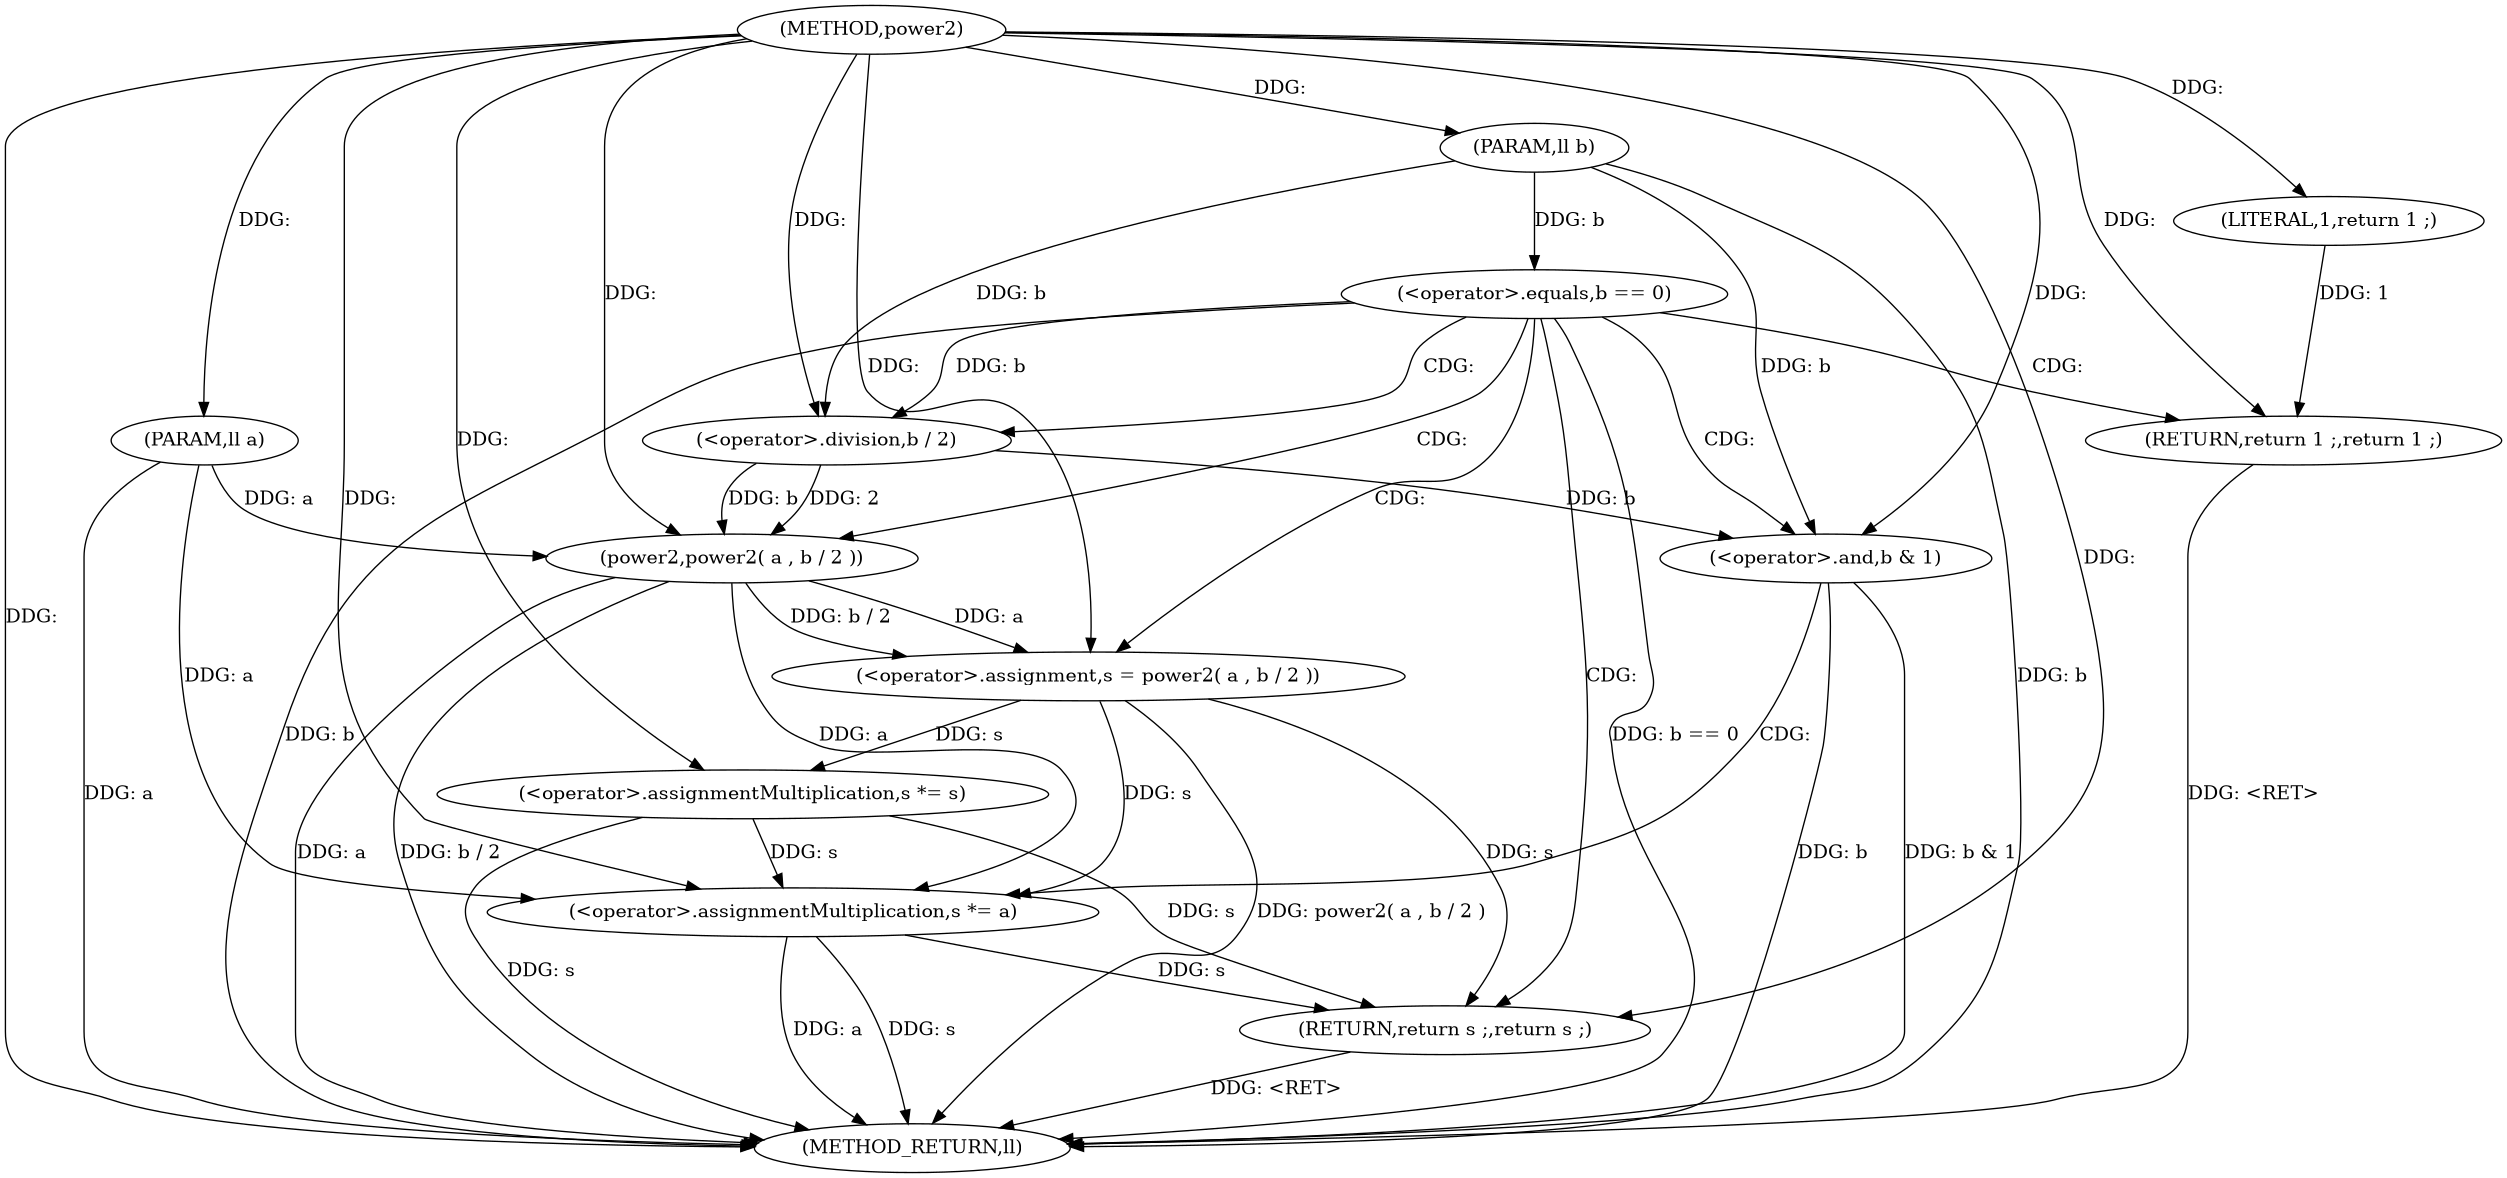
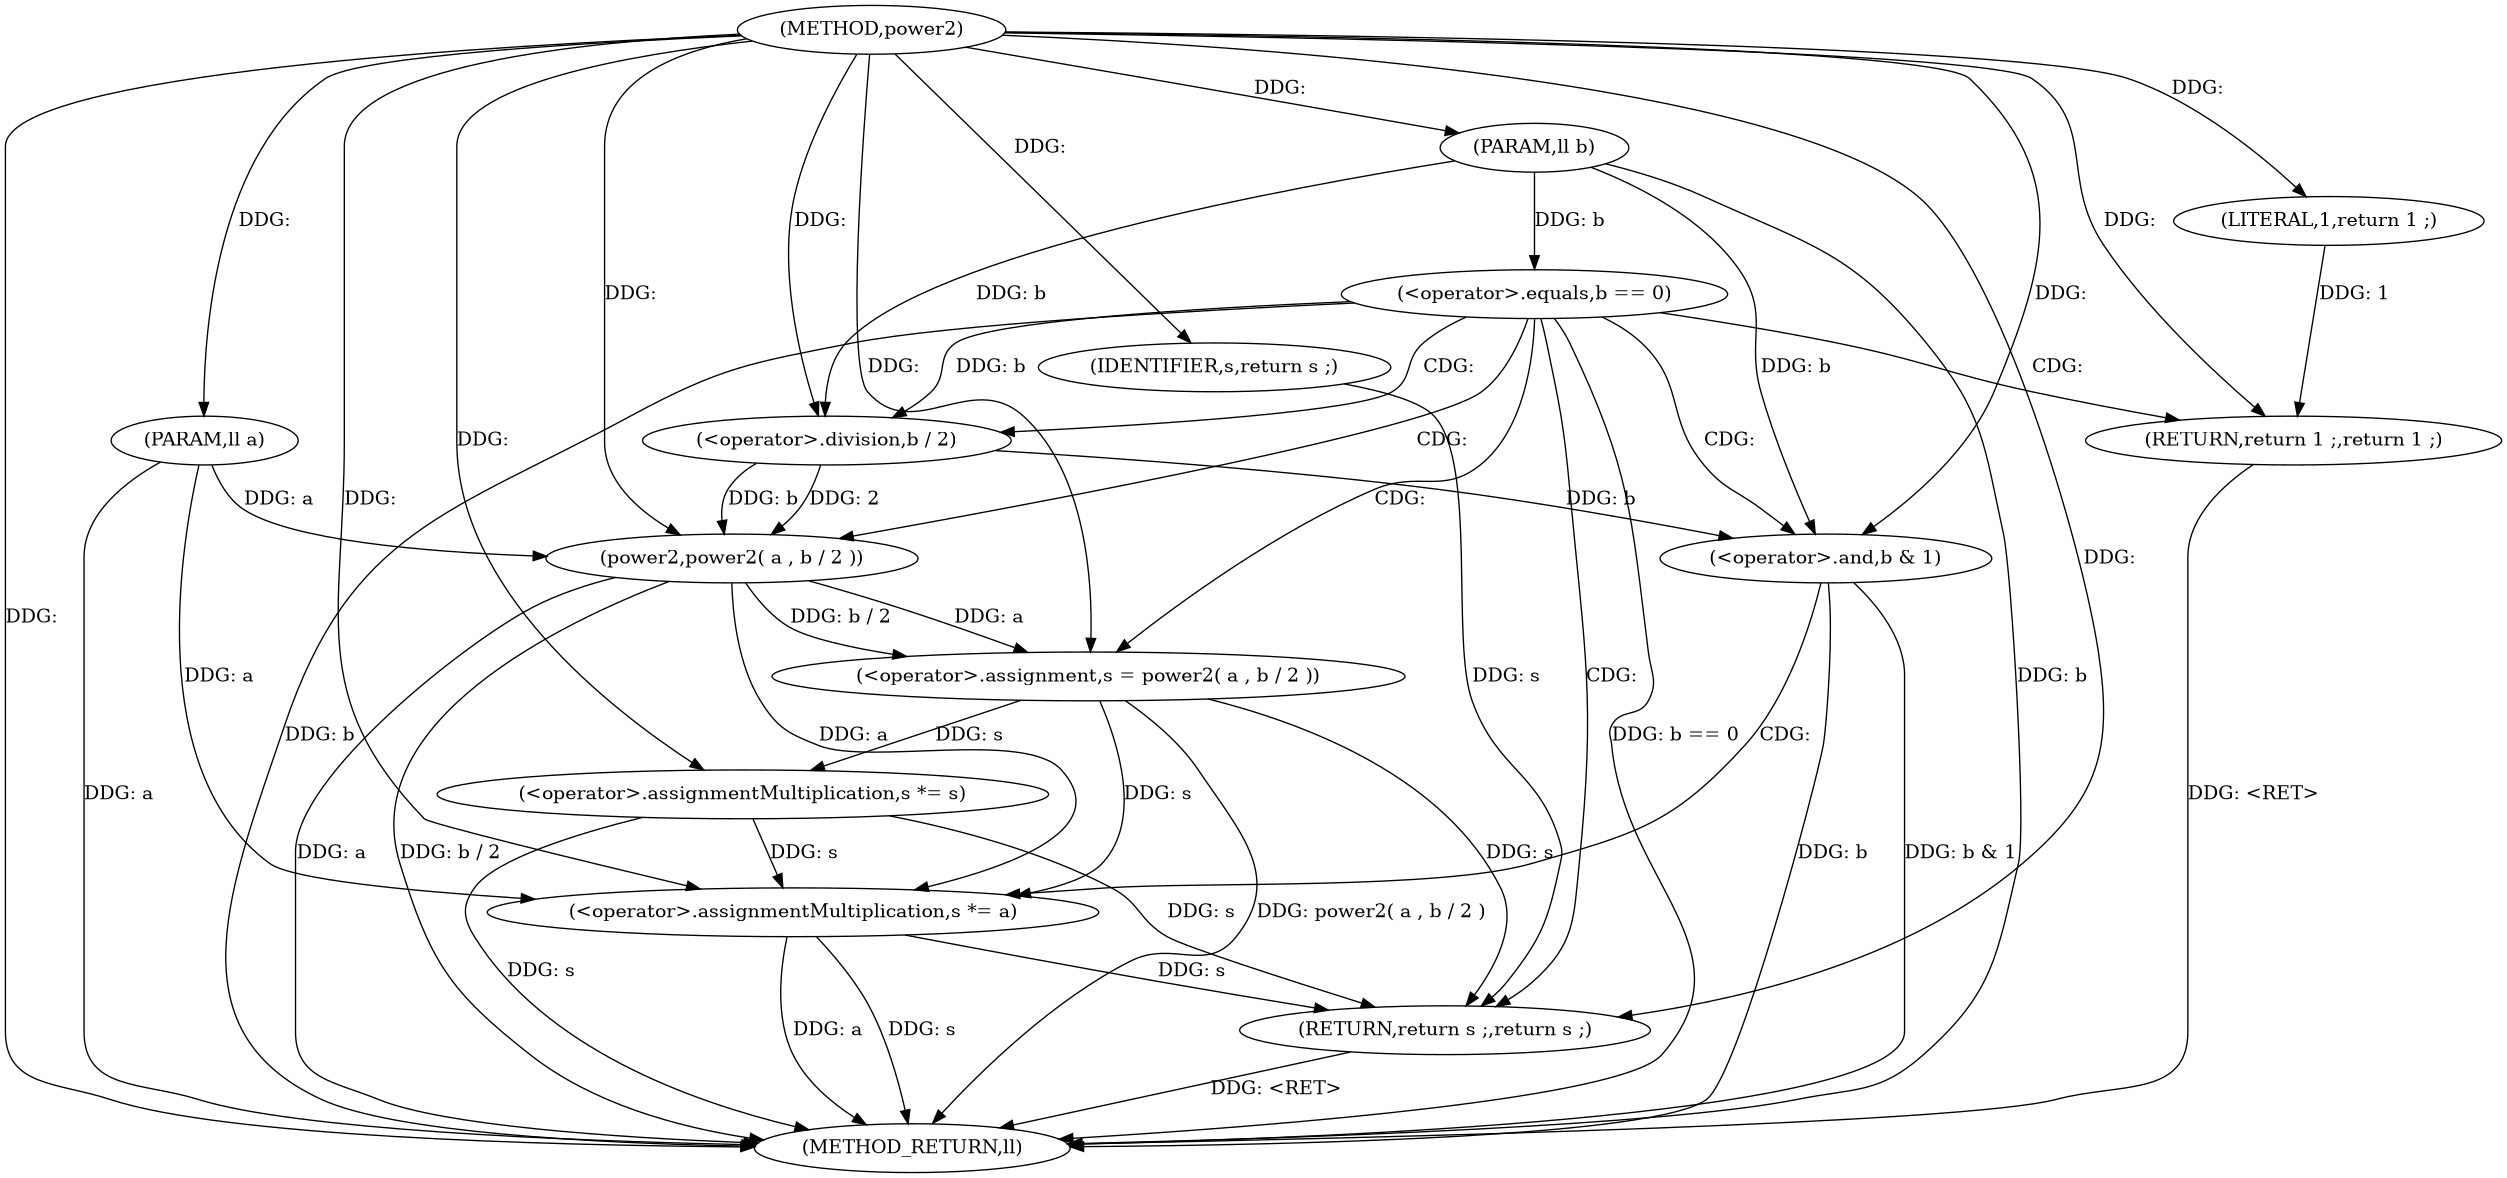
node "(IDENTIFIER,s,return s ;)": added
